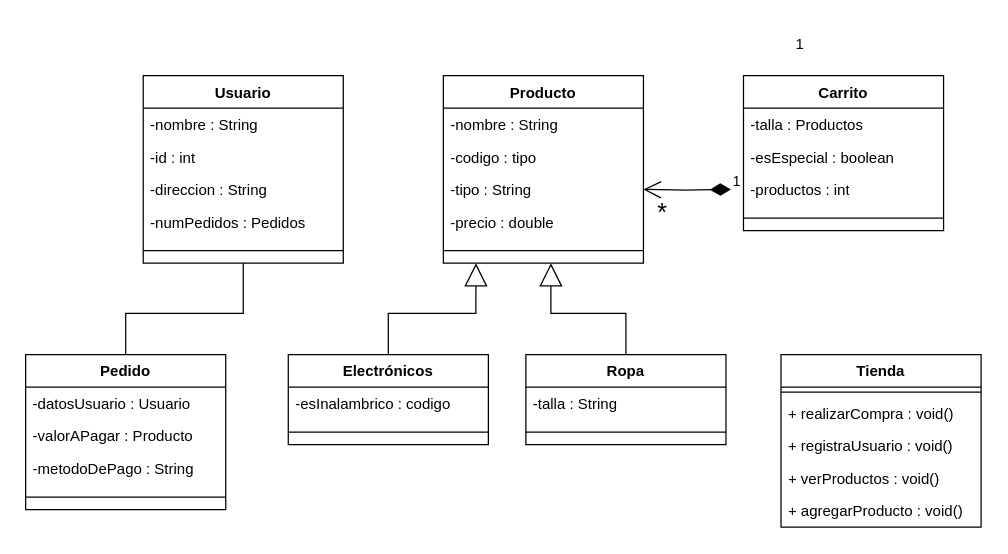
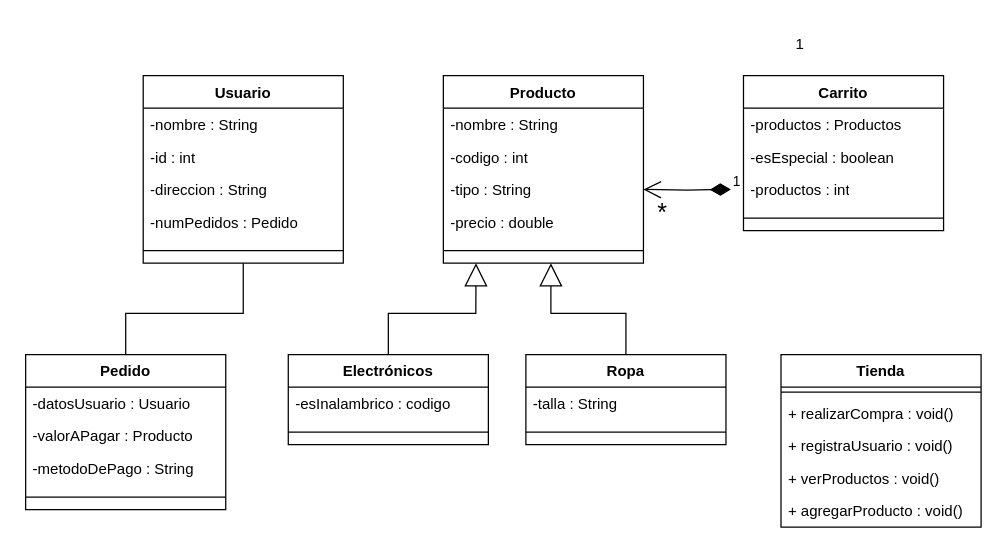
node "-talla : Productos": label "-talla : Productos" -> "-productos : Productos"
node "-codigo : tipo": label "-codigo : tipo" -> "-codigo : int"
node "-numPedidos : Pedidos": label "-numPedidos : Pedidos" -> "-numPedidos : Pedido"
